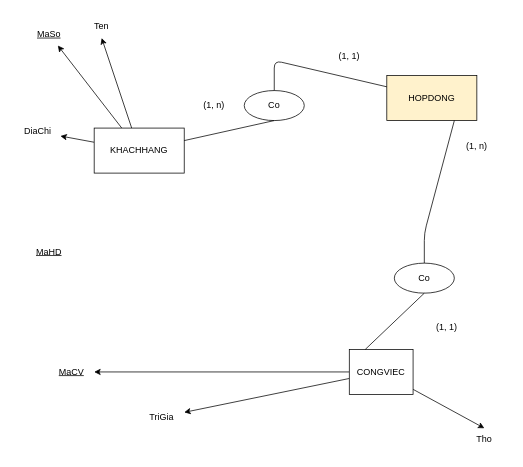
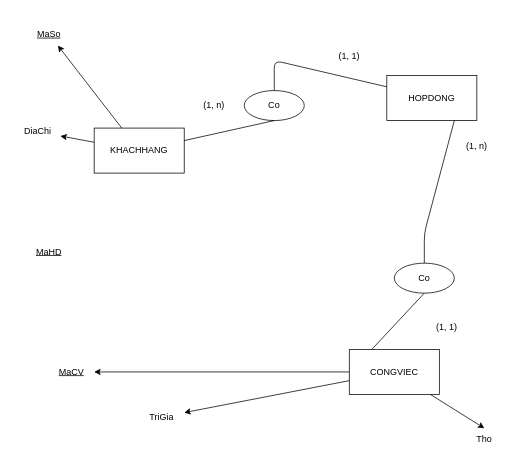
node "Ten": removed
edge "KHACHHANG" -> "Ten": removed
node "HOPDONG": fillcolor #fff2cc -> #ffffff
node "CONGVIEC": size 64x45 -> 90x45
